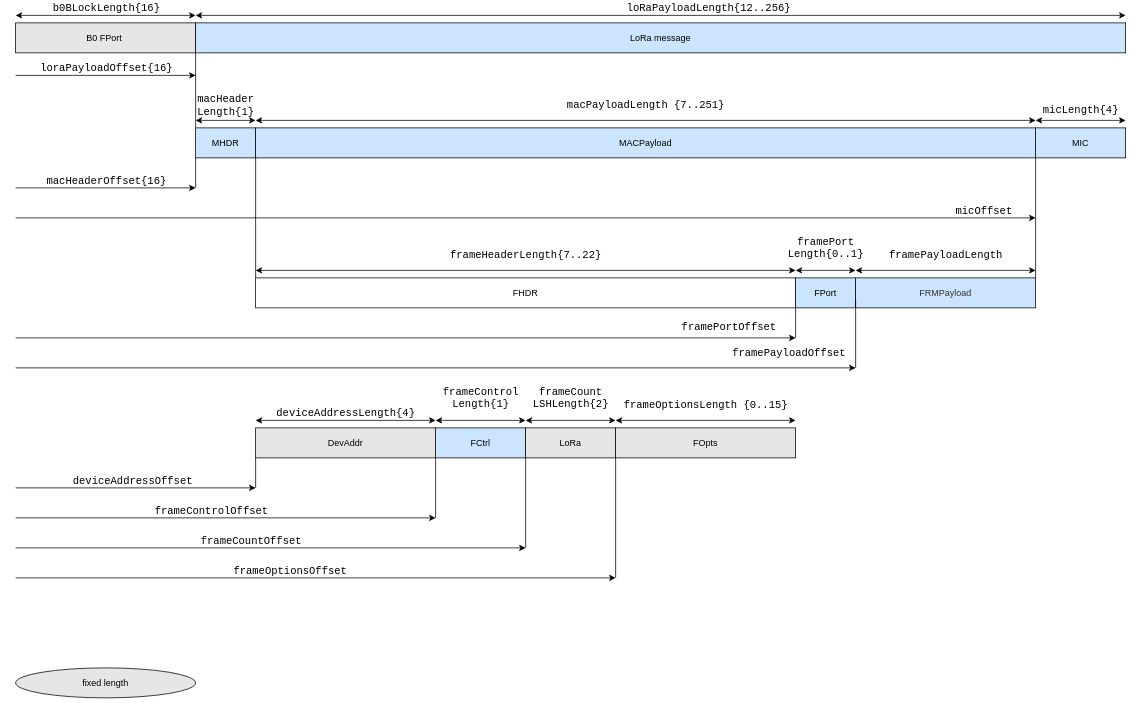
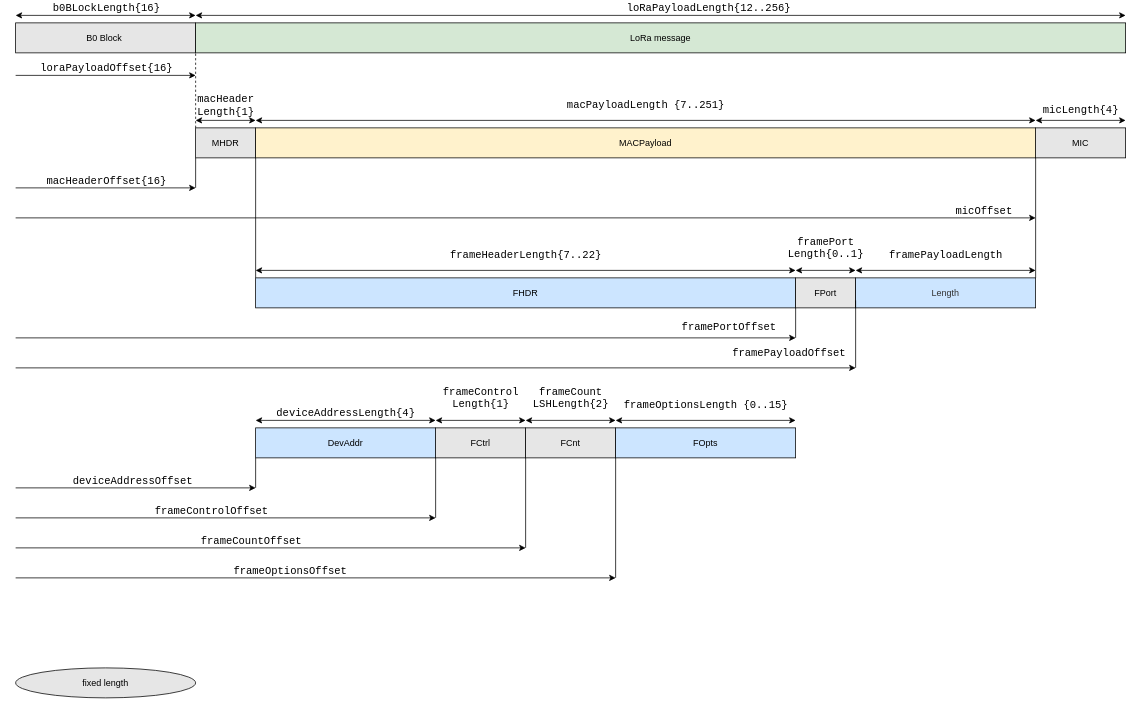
node "B0 FPort": label "B0 FPort" -> "B0 Block"
node "LoRa message": fillcolor #cce5ff -> #d5e8d4
edge "LoRa message" -- "MHDR": style solid -> dashed
node "MHDR": fillcolor #cce5ff -> #e6e6e6
node "MACPayload": fillcolor #cce5ff -> #fff2cc
node "MIC": fillcolor #cce5ff -> #e6e6e6
node "FHDR": fillcolor #ffffff -> #cce5ff
node "FPort": fillcolor #cce5ff -> #e6e6e6
node "FRMPayload": label "FRMPayload" -> "Length"
node "DevAddr": fillcolor #e6e6e6 -> #cce5ff
node "FCtrl": fillcolor #cce5ff -> #e6e6e6
node "LoRa": label "LoRa" -> "FCnt"
node "FOpts": fillcolor #e6e6e6 -> #cce5ff
